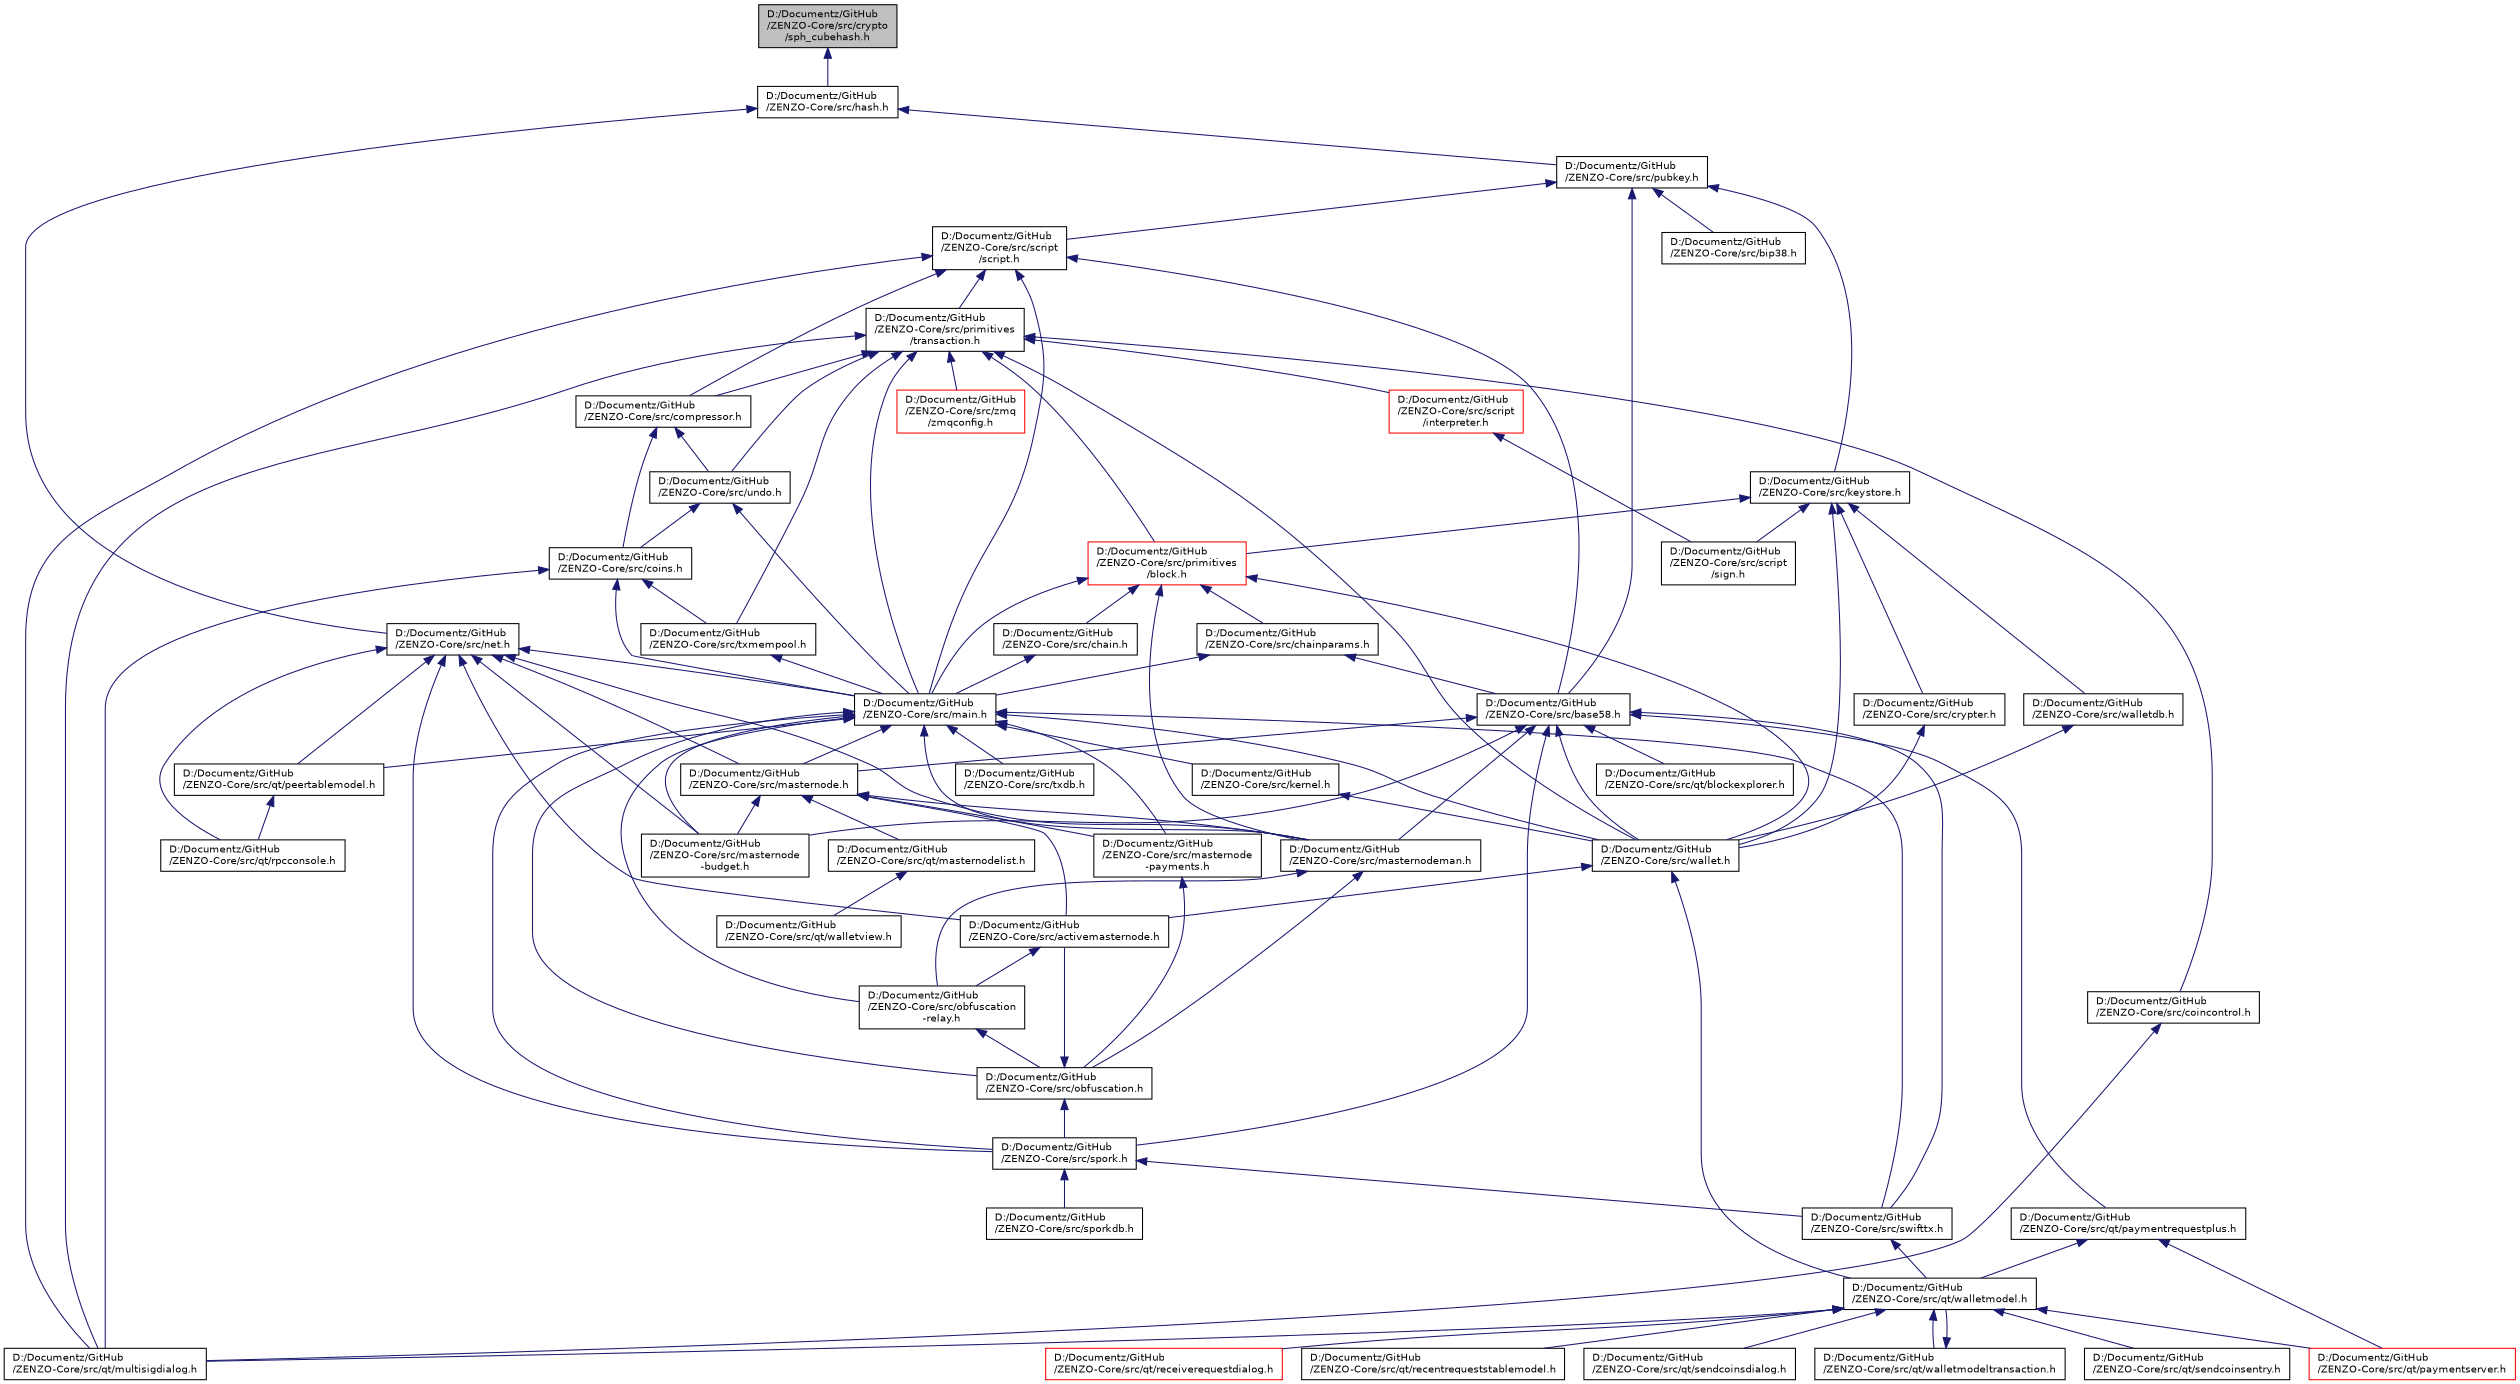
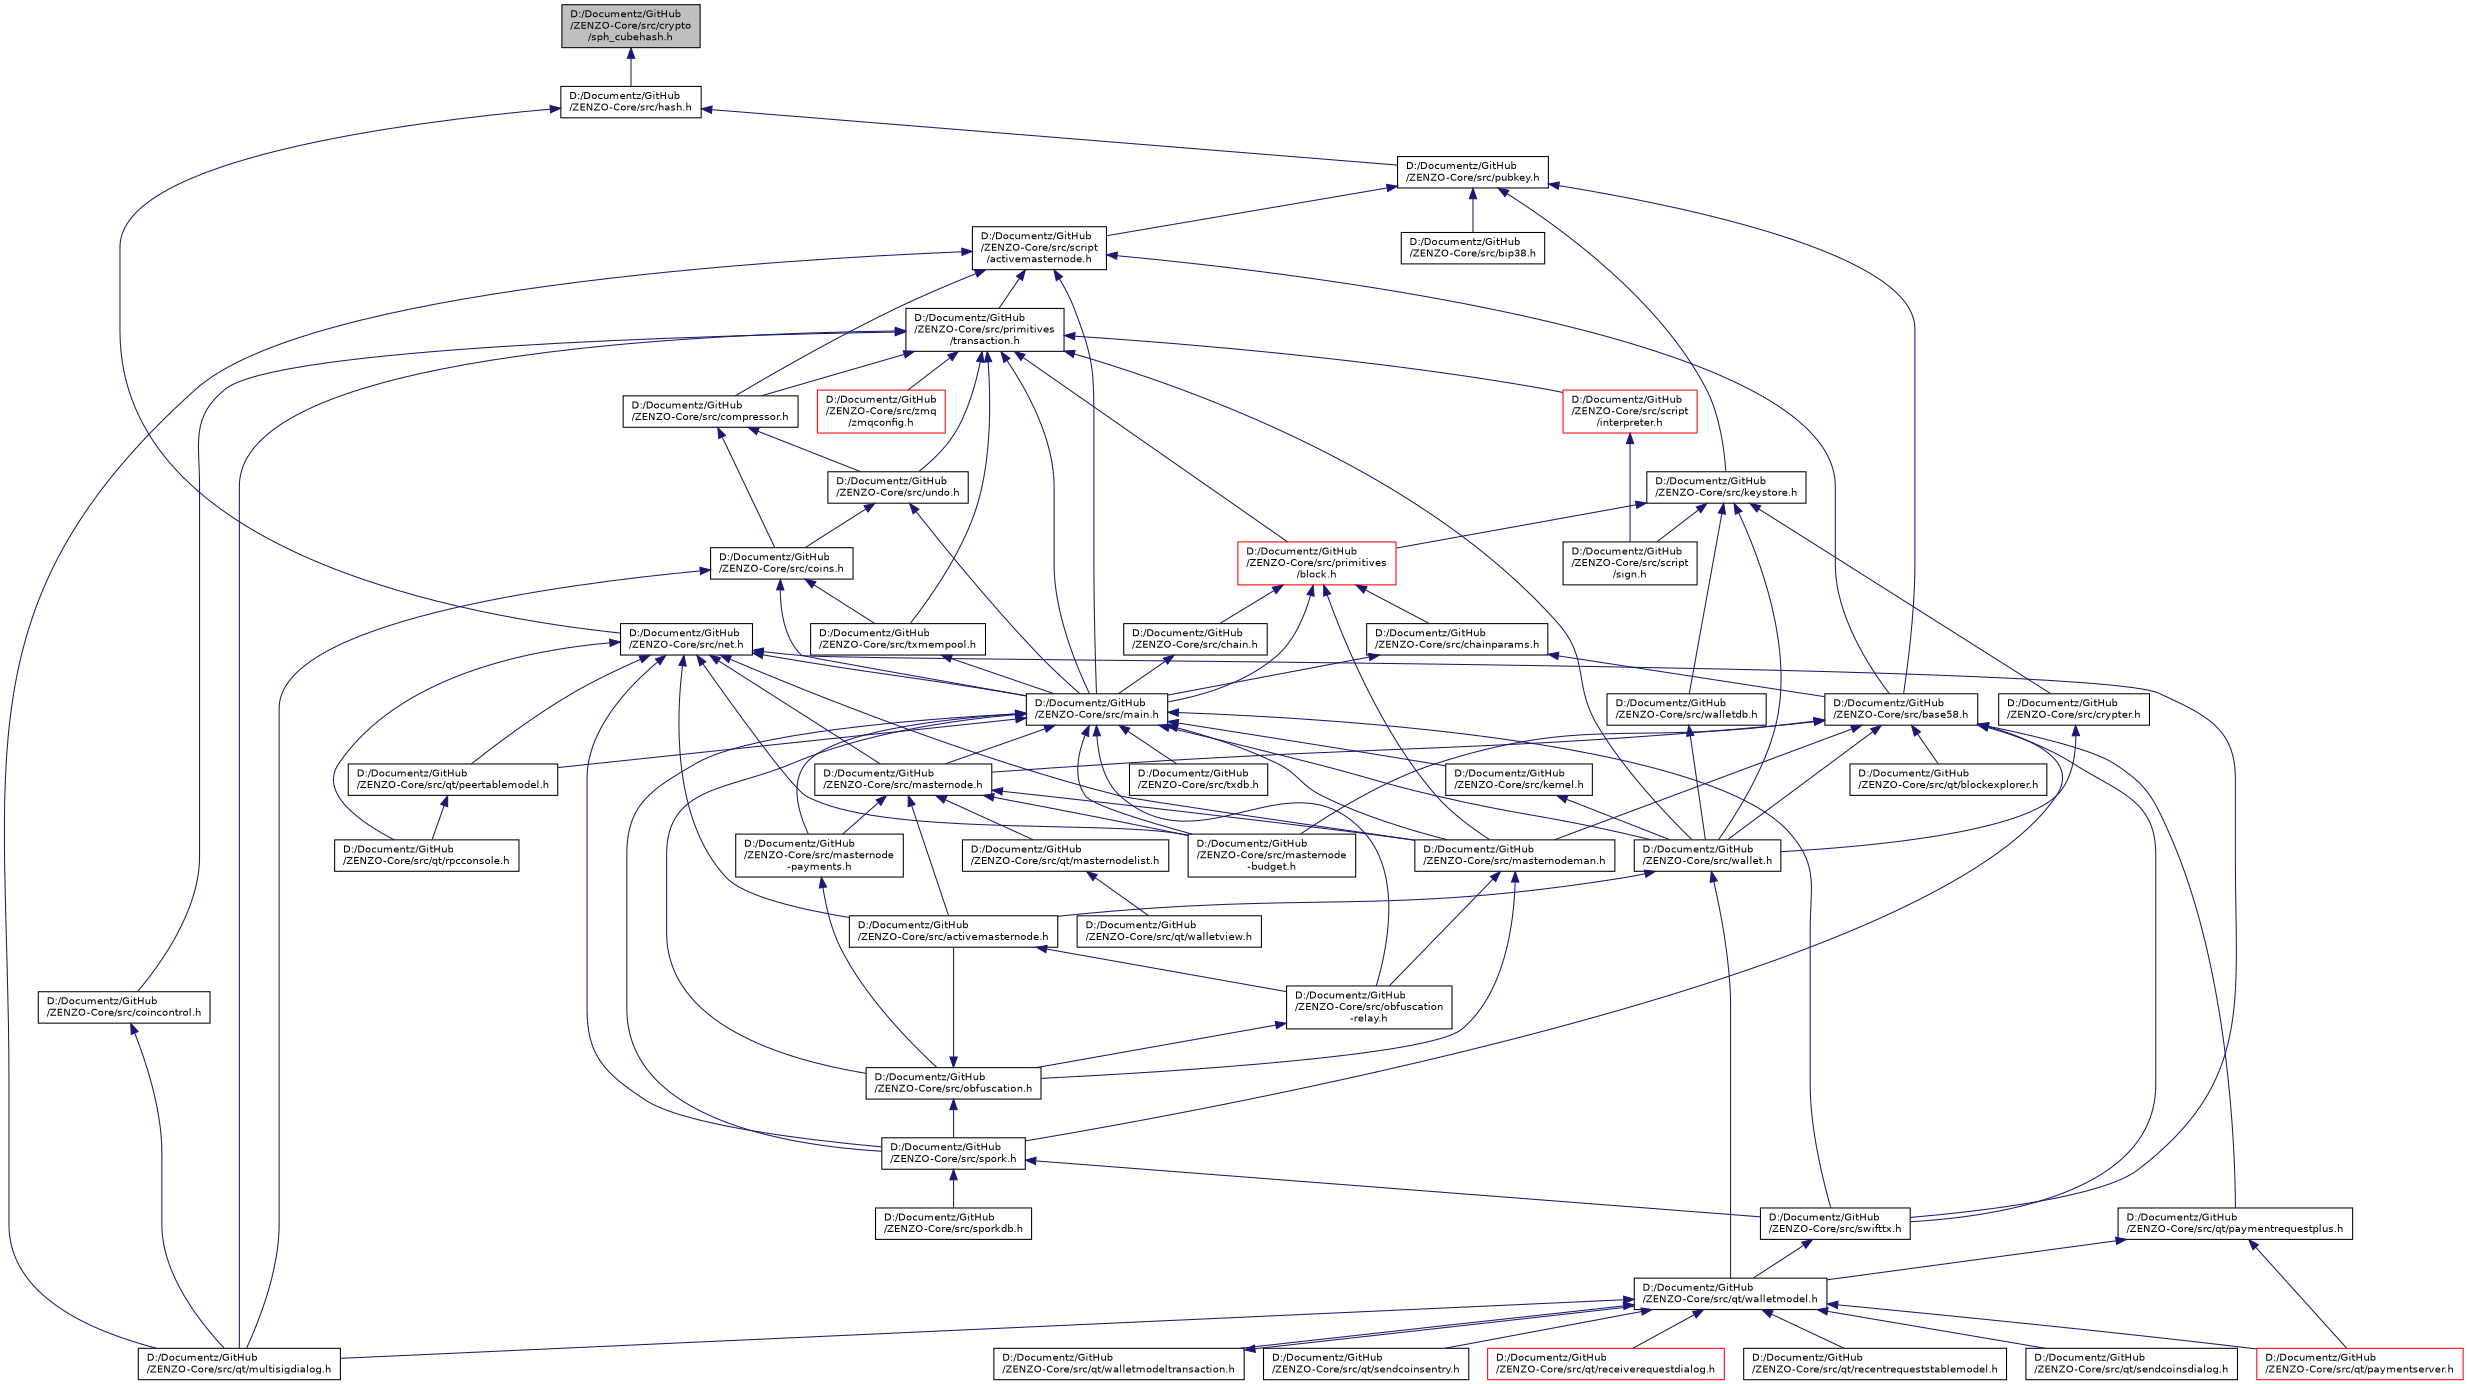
node "D:/Documentz/GitHub /ZENZO-Core/src/script /script.h": label "D:/Documentz/GitHub /ZENZO-Core/src/script /script.h" -> "D:/Documentz/GitHub /ZENZO-Core/src/script /activemasternode.h"
edge "D:/Documentz/GitHub /ZENZO-Core/src/wallet.h" -> "D:/Documentz/GitHub /ZENZO-Core/src/primitives /block.h": removed
edge "D:/Documentz/GitHub /ZENZO-Core/src/swifttx.h" -> "D:/Documentz/GitHub /ZENZO-Core/src/net.h": added
